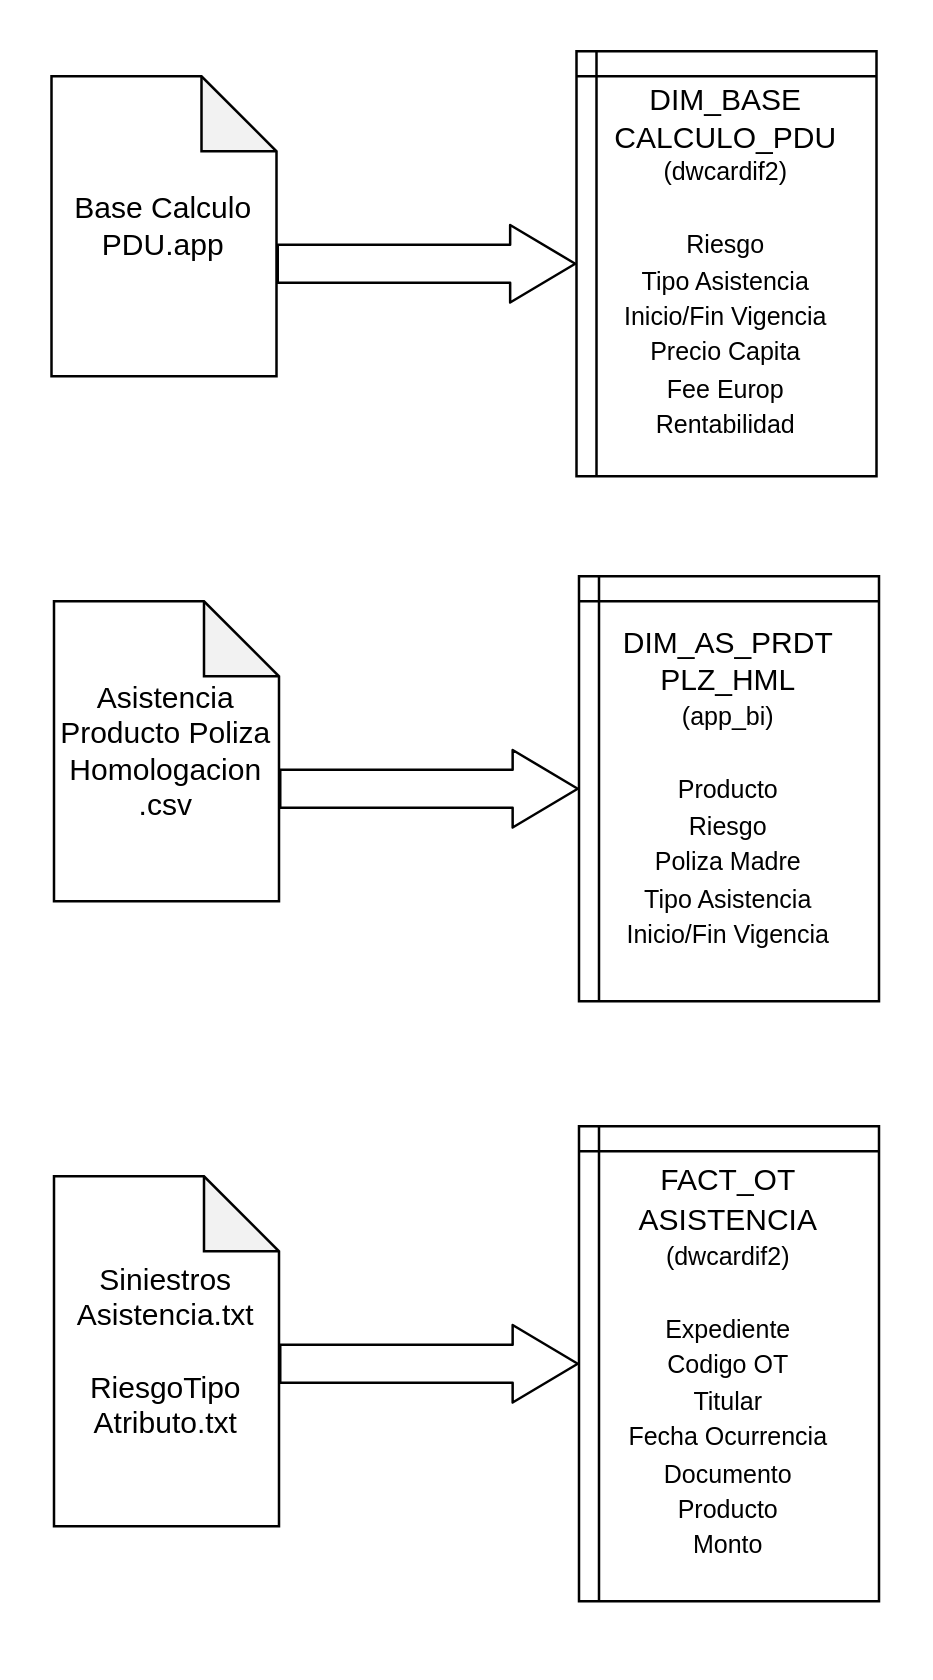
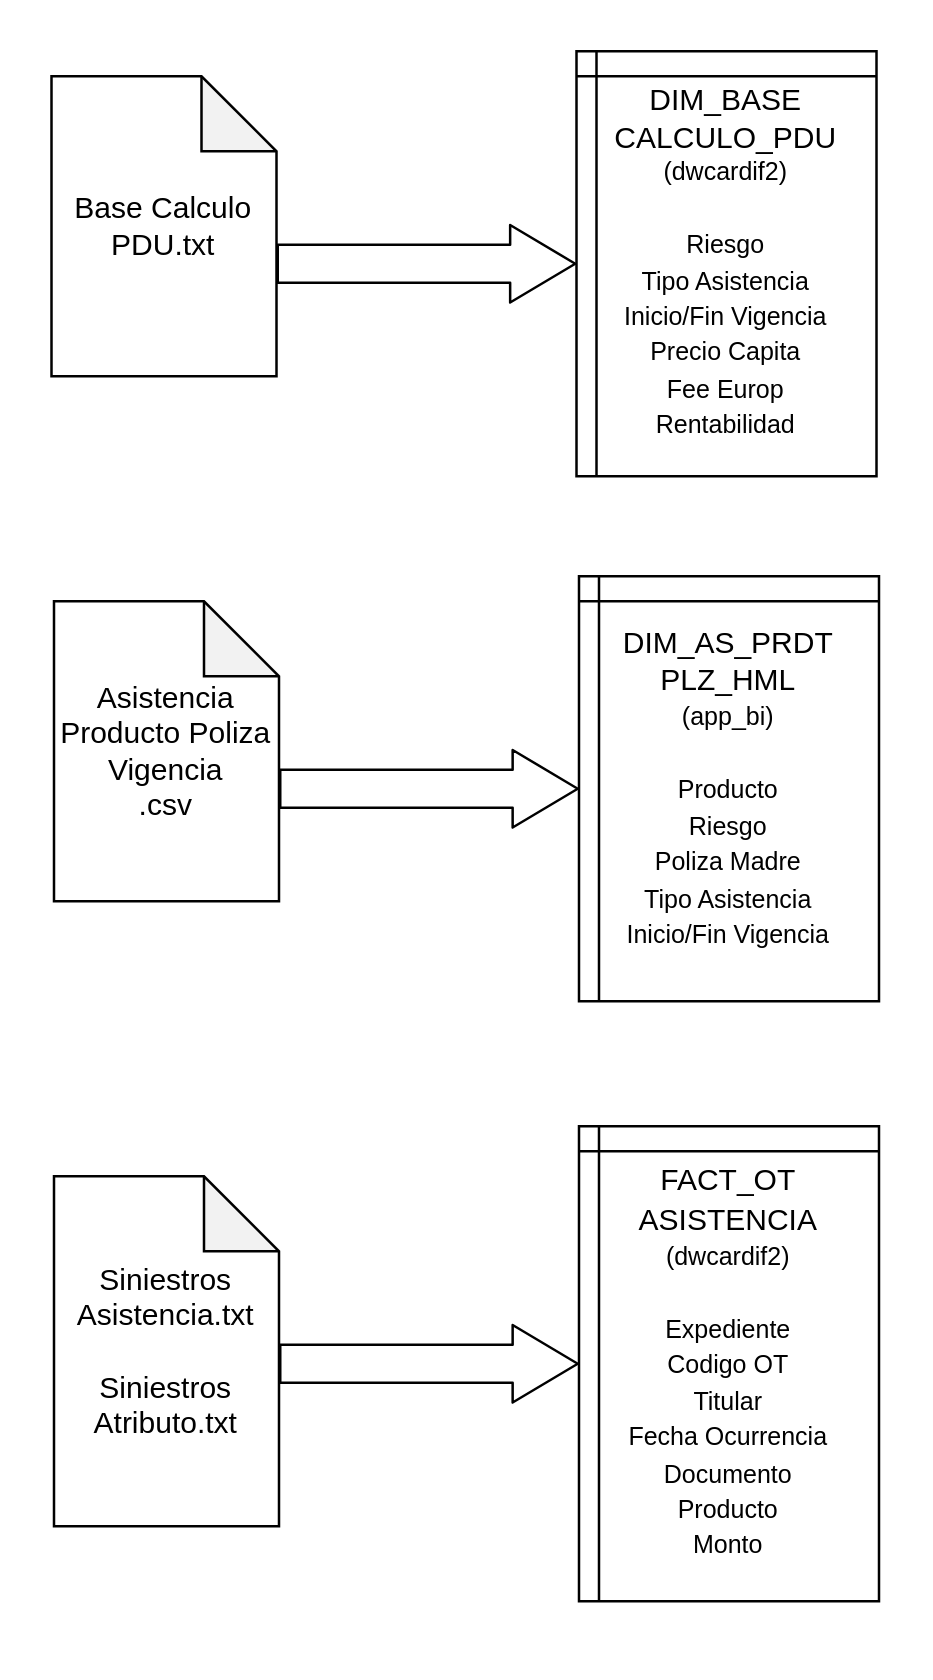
node "Base Calculo PDU.app": label "Base Calculo PDU.app" -> "Base Calculo PDU.txt"
node "Asistencia Producto Poliza Homologacion .csv": label "Asistencia Producto Poliza Homologacion .csv" -> "Asistencia Producto Poliza Vigencia .csv"
node "Siniestros Asistencia.txt RiesgoTipo Atributo.txt": label "Siniestros Asistencia.txt RiesgoTipo Atributo.txt" -> "Siniestros Asistencia.txt Siniestros Atributo.txt"
